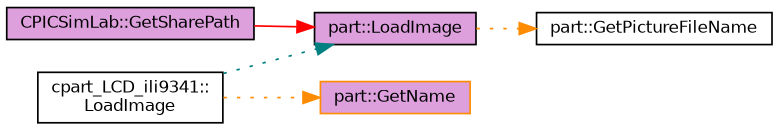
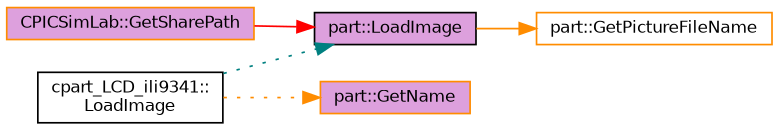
node "CPICSimLab::GetSharePath": color black -> darkorange
edge "part::LoadImage" -> "part::GetPictureFileName": style dotted -> solid
node "part::GetPictureFileName": color black -> darkorange
